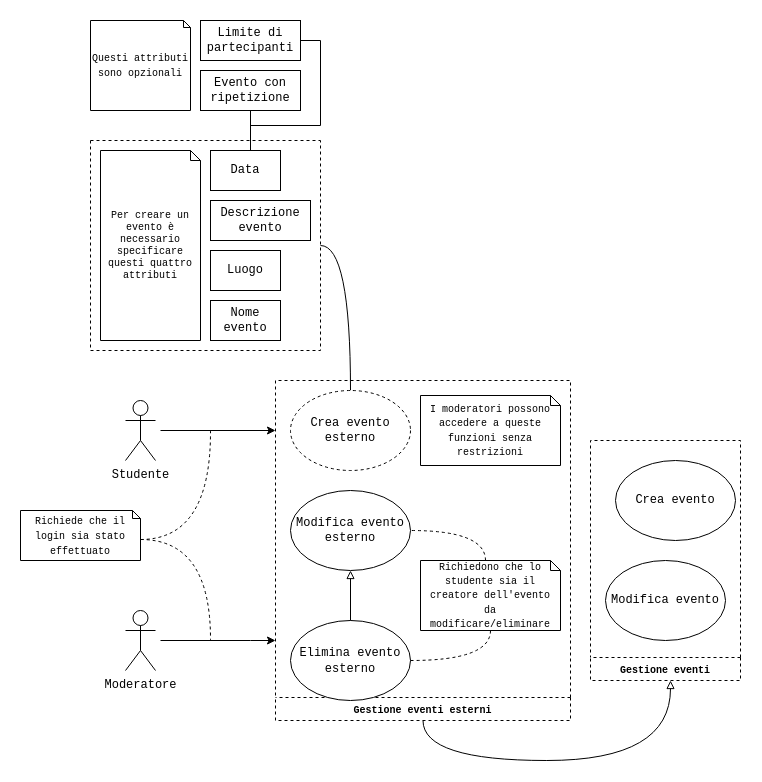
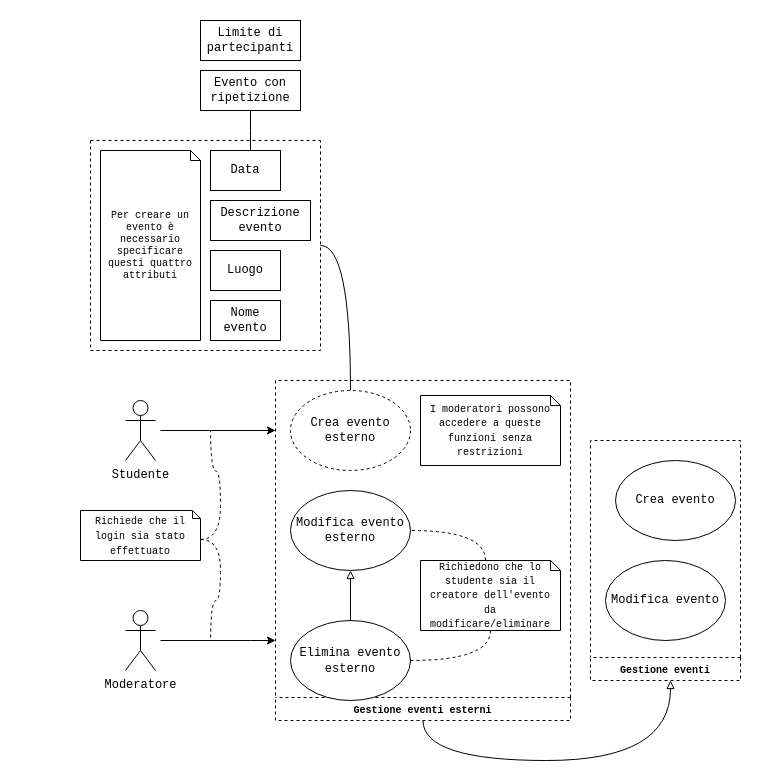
node "Questi attributi sono opzionali": removed
edge "Limite di partecipanti" -- "Data": removed
node "Richiede che il login sia stato effettuato": moved (81, 536) -> (141, 536)
